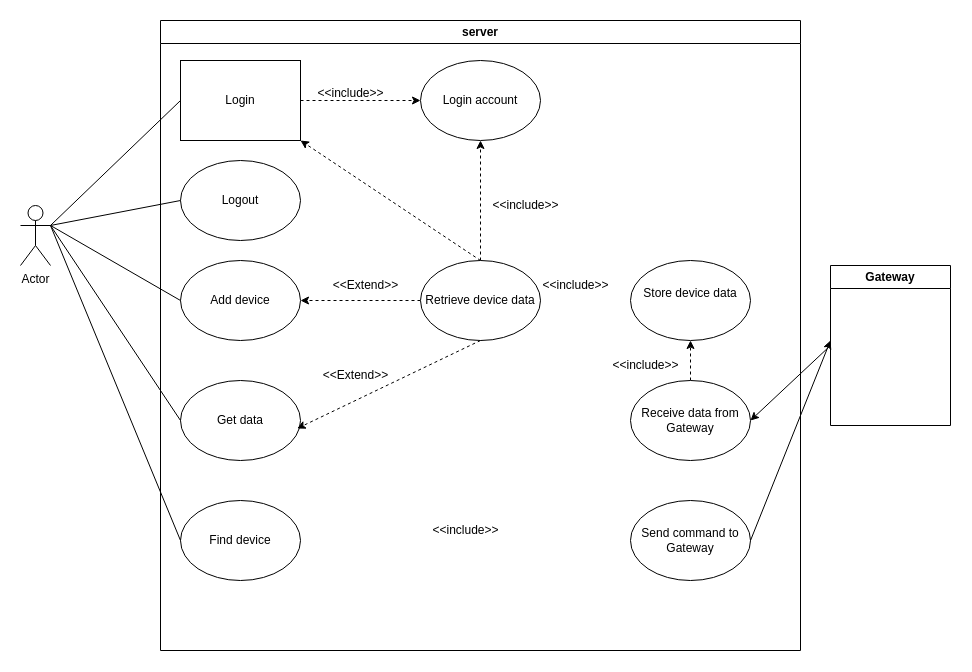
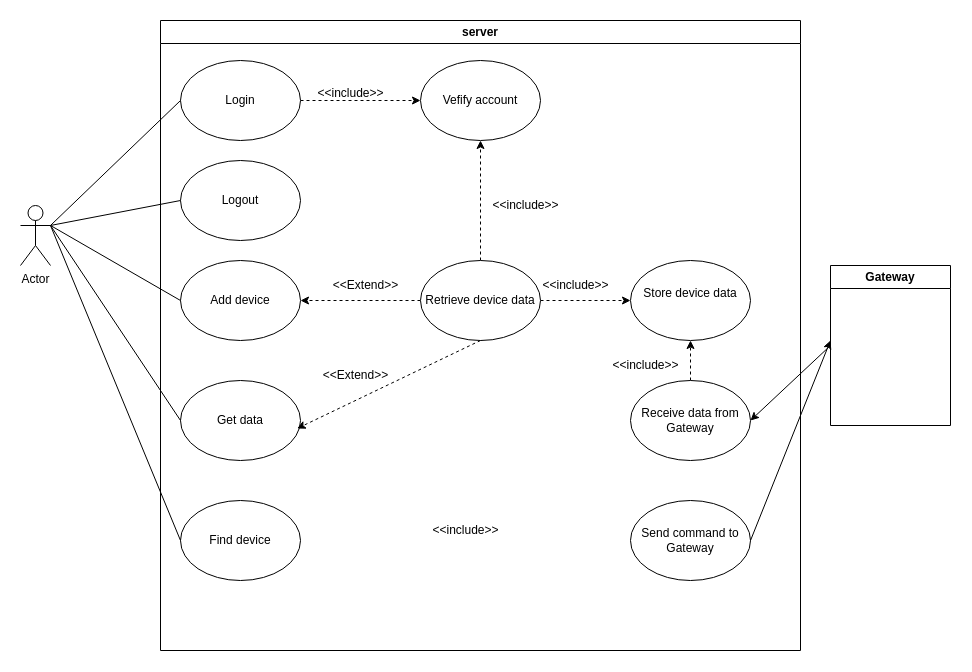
node "Login": shape rectangle -> ellipse
node "Login account": label "Login account" -> "Vefify account"
edge "Retrieve device data" -> "Login": now "Retrieve device data" -> "Store device data"
